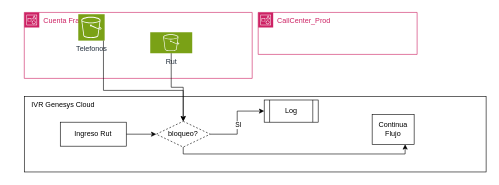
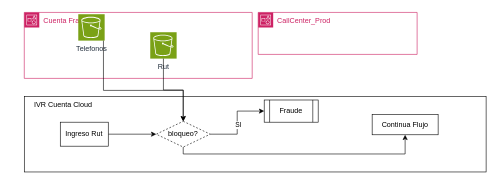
node "Rut": size 42x21 -> 26x26
node "IVR Genesys Cloud": label "IVR Genesys Cloud" -> "IVR Cuenta Cloud"
node "Log": label "Log" -> "Fraude"
node "Continua Flujo": size 42x30 -> 66x20
node "Ingreso Rut": size 66x24 -> 48x24
